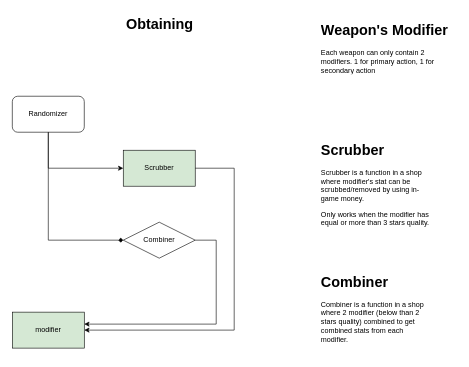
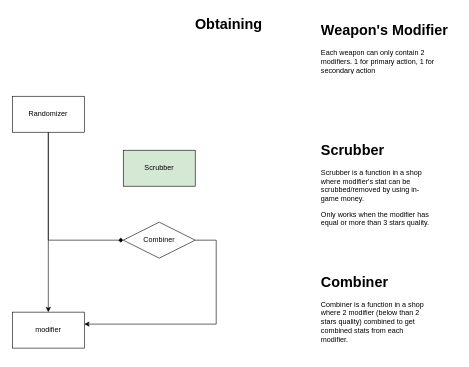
node "Obtaining": moved (159, 48) -> (228, 48)
node "Randomizer": shape rounded rectangle -> rectangle
edge "Randomizer" -> "Scrubber": removed
edge "Scrubber" -> "modifier": removed
edge "Randomizer" -> "modifier": added
node "modifier": fillcolor #d5e8d4 -> #ffffff
